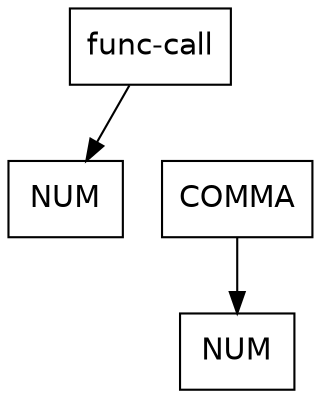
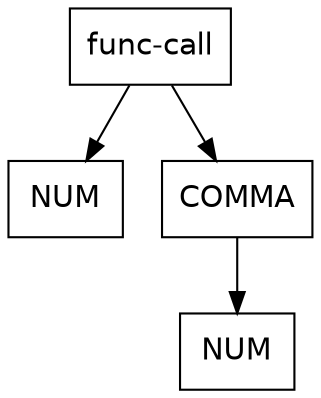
edge "func-call" -> "COMMA": added
